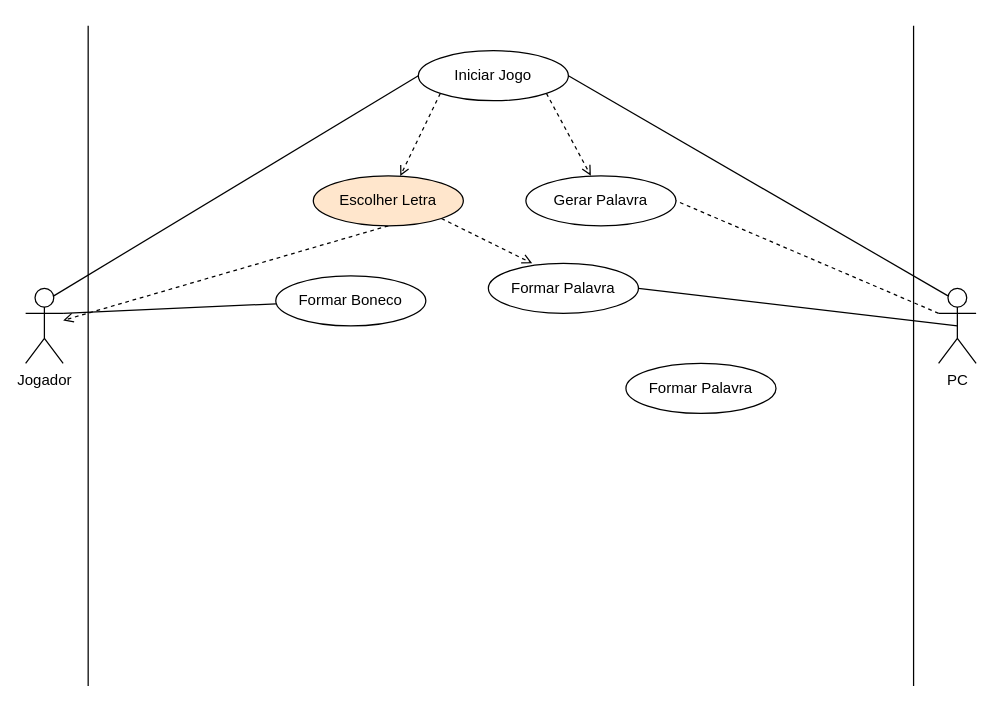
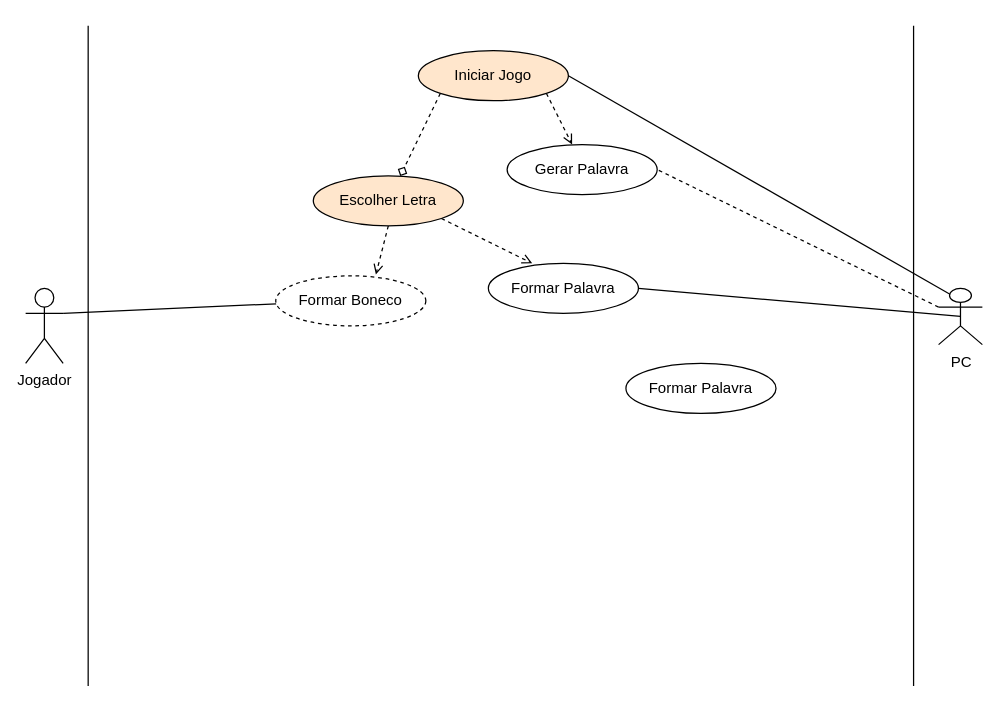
node "Iniciar Jogo": fillcolor #ffffff -> #ffe6cc
edge "Iniciar Jogo" -> "Escolher Letra": arrowhead open -> diamond
edge "Iniciar Jogo" -- "Jogador": removed
node "Gerar Palavra": moved (601, 201) -> (582, 169)
edge "Escolher Letra" -> "Jogador": now "Escolher Letra" -> "Formar Boneco"
node "Formar Boneco": style solid -> dashed
node "PC": size 38x75 -> 44x56
